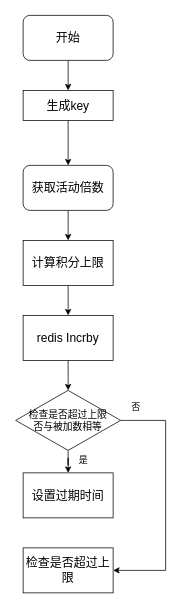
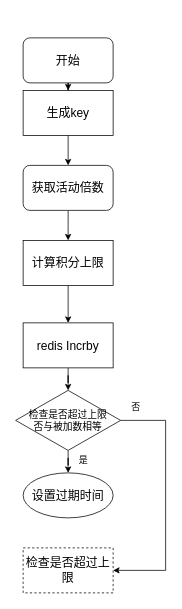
node "开始": moved (68, 38) -> (68, 60)
node "生成key": size 90x30 -> 90x45
node "redis Incrby": moved (68, 338) -> (68, 345)
node "设置过期时间": shape rectangle -> ellipse
node "检查是否超过上限": style solid -> dashed
